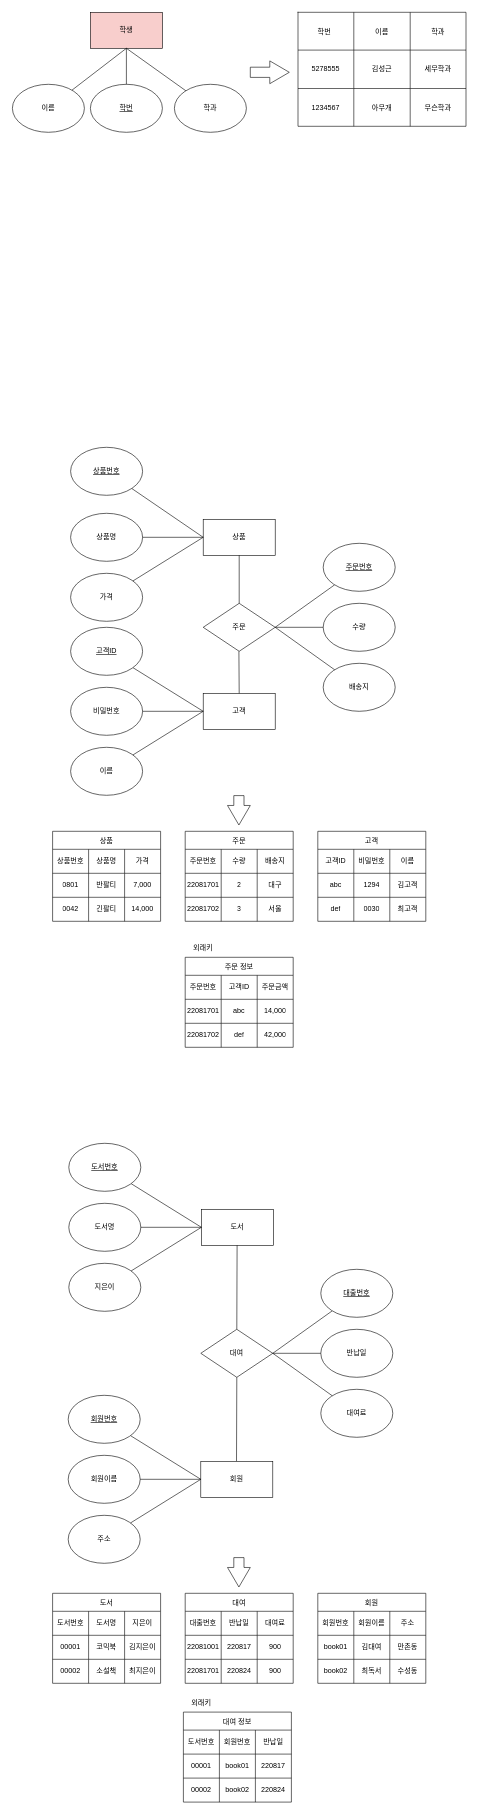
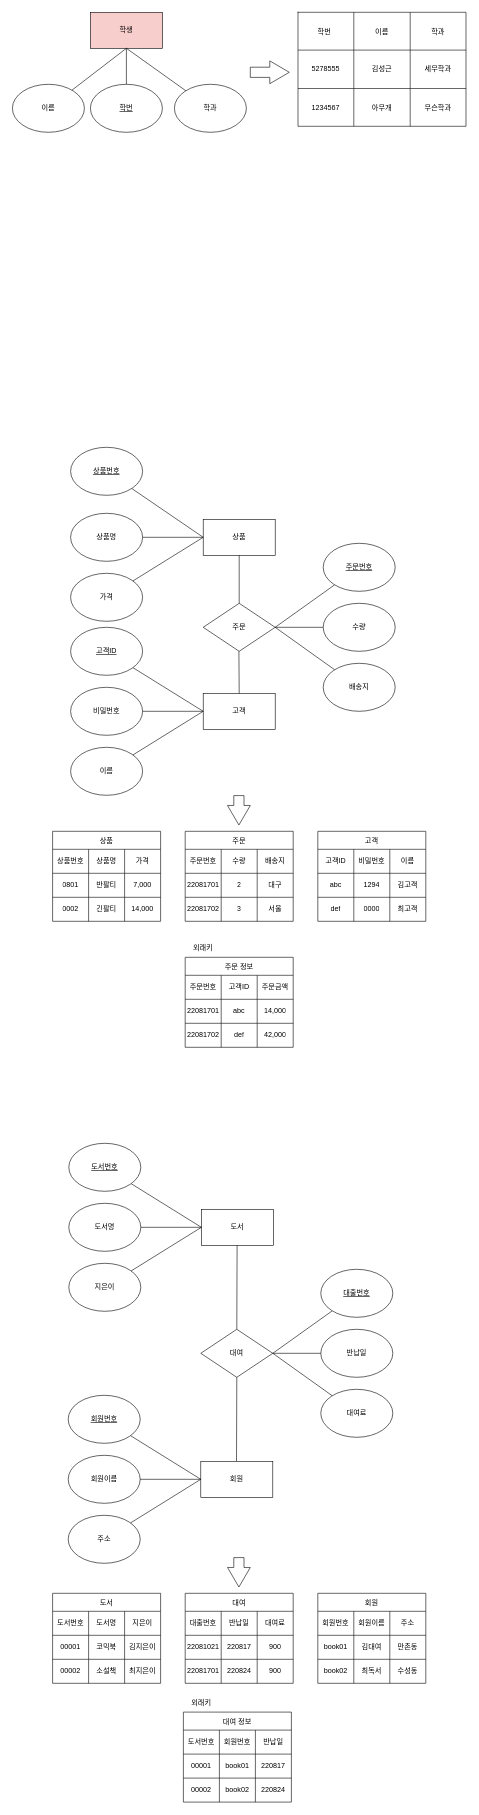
node "0042": label "0042" -> "0002"
node "0030": label "0030" -> "0000"
node "22081001": label "22081001" -> "22081021"
